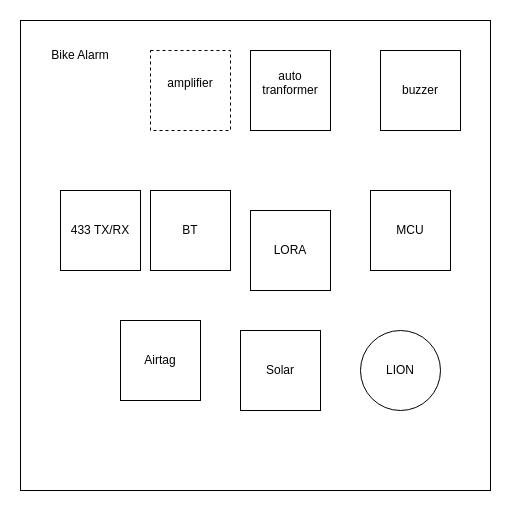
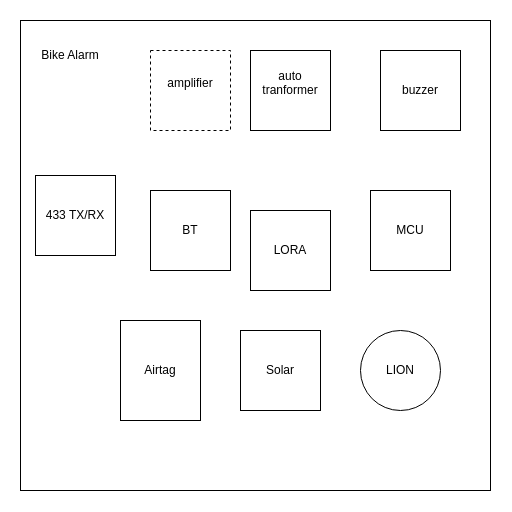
node "Bike Alarm": moved (81, 56) -> (71, 56)
node "433 TX/RX": moved (101, 231) -> (76, 216)
node "Airtag": size 80x80 -> 80x100
